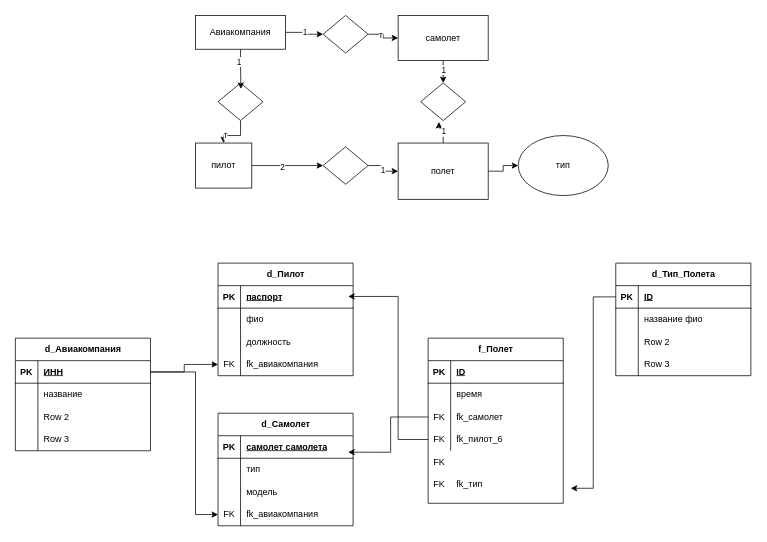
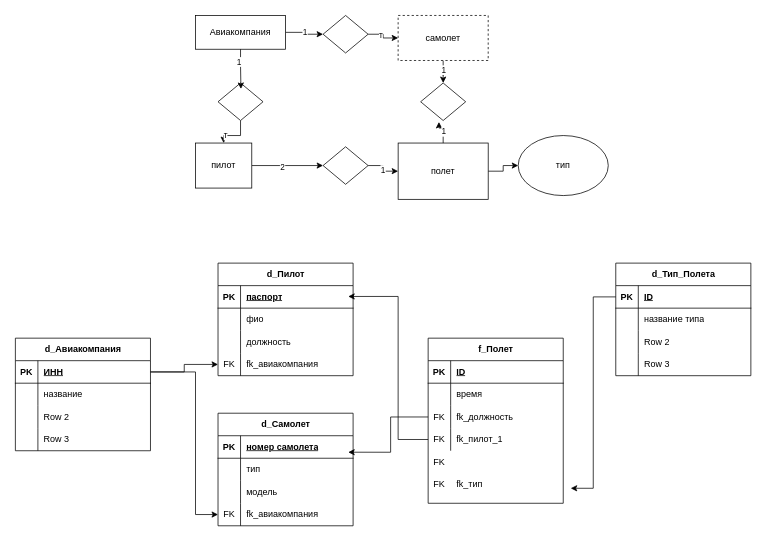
node "самолет": style solid -> dashed
node "название фио": label "название фио" -> "название типа"
node "fk_самолет": label "fk_самолет" -> "fk_должность"
node "fk_пилот_6": label "fk_пилот_6" -> "fk_пилот_1"
node "самолет самолета": label "самолет самолета" -> "номер самолета"
